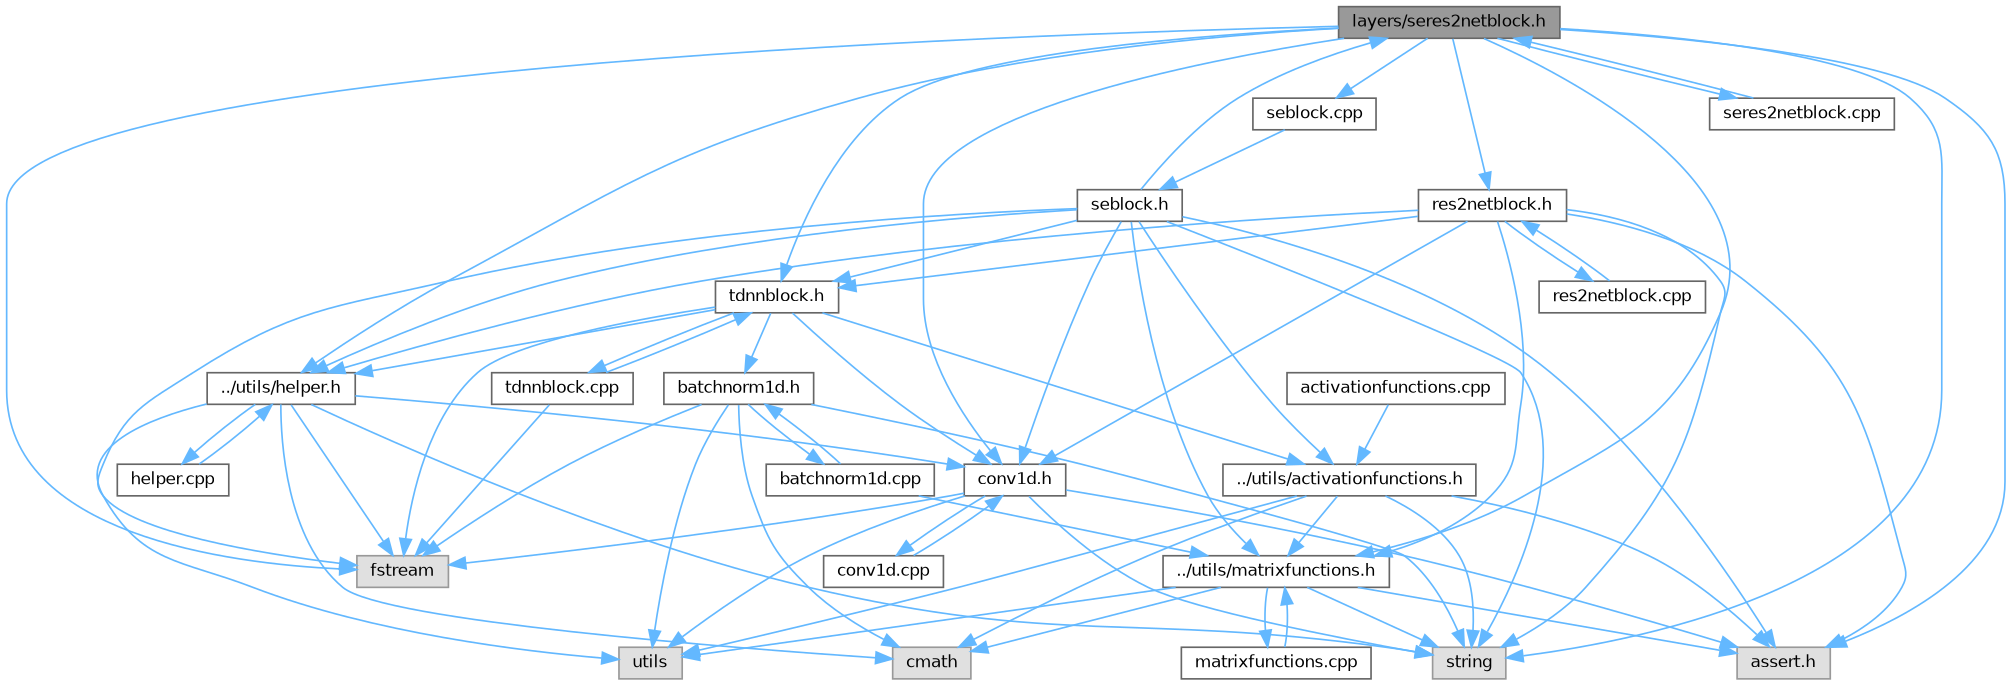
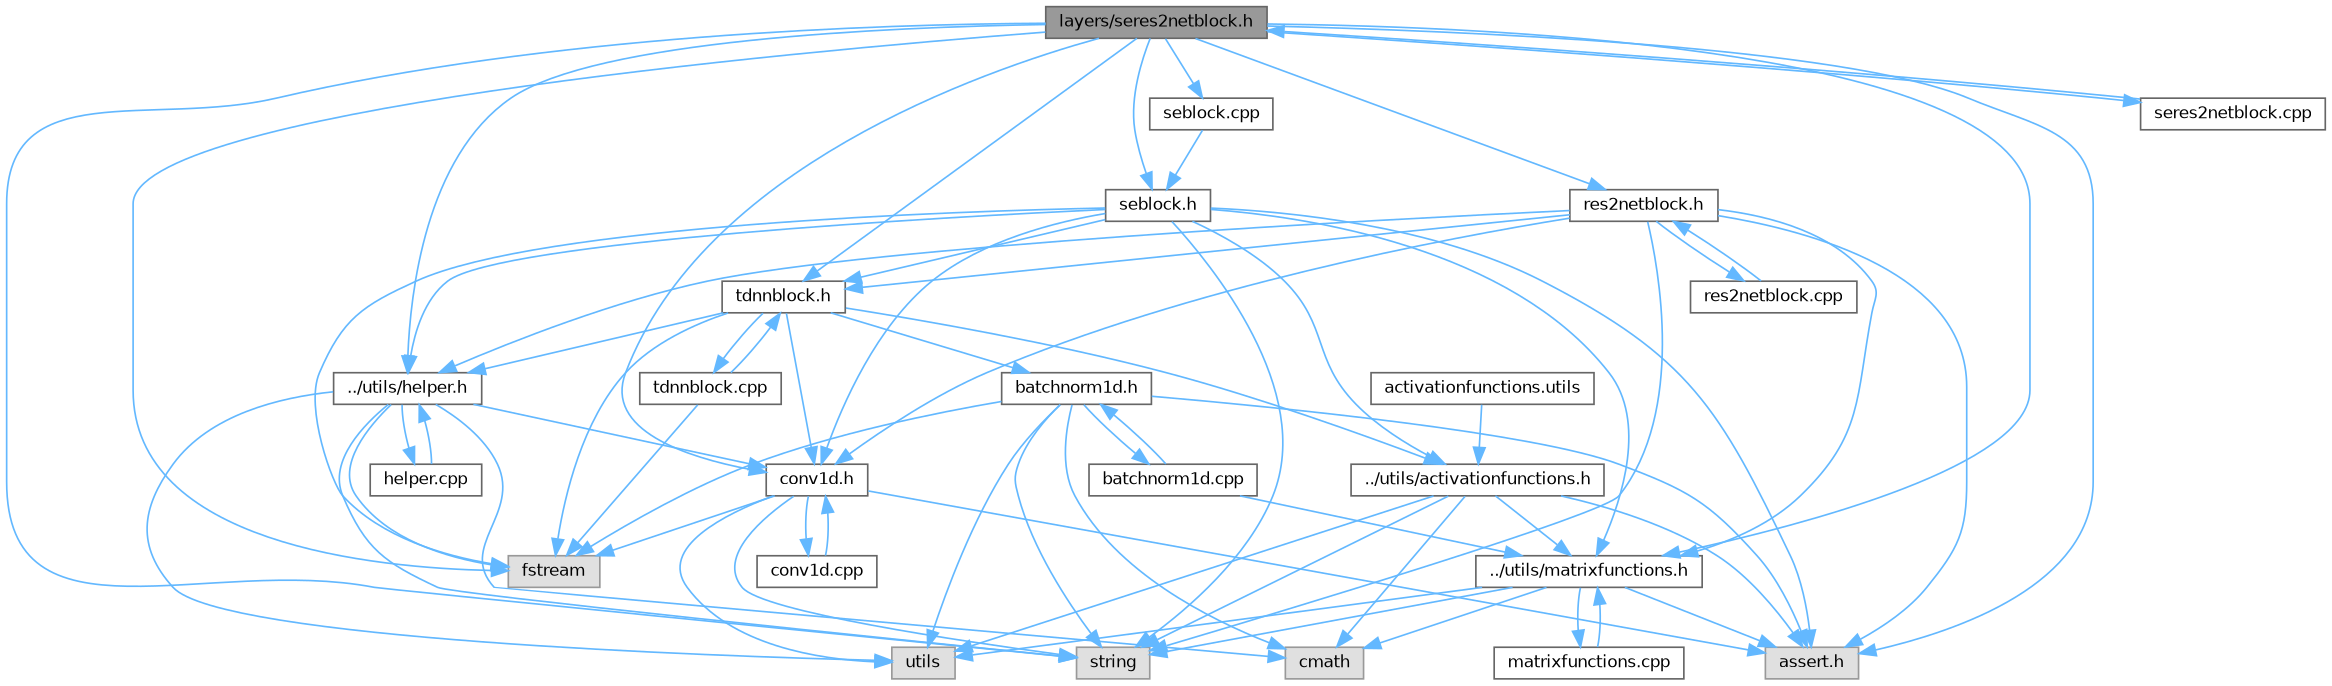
edge "seblock.h" -> "layers/seres2netblock.h": reversed
node "activationfunctions.cpp": label "activationfunctions.cpp" -> "activationfunctions.utils"
edge "batchnorm1d.h" -> "assert.h": added
